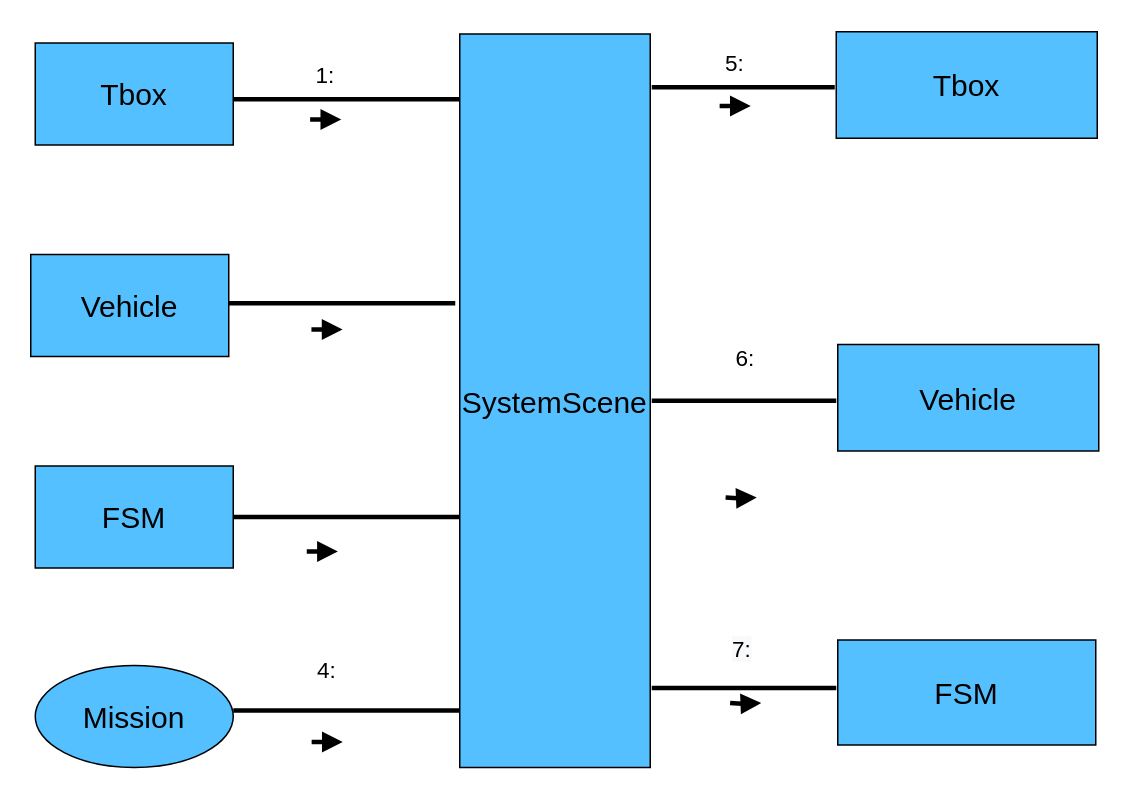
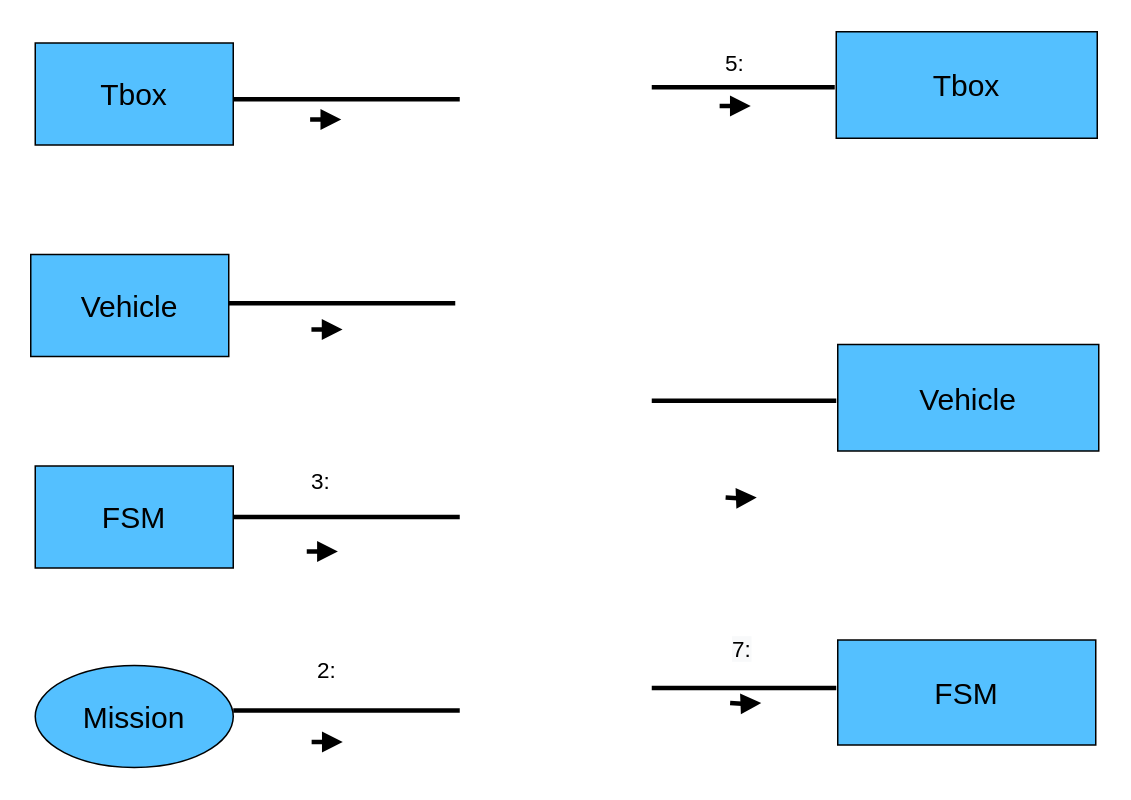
node "1:": removed
node "6:": removed
node "SystemScene": removed
node "3:": added
node "4:": label "4:" -> "2:"
